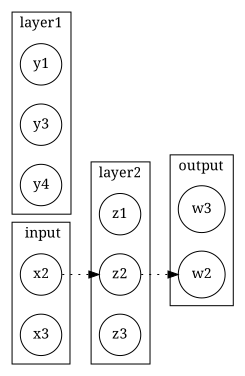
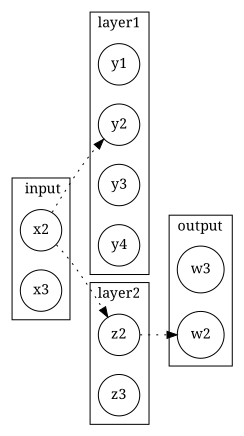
node "y2": added
node "z1": removed
